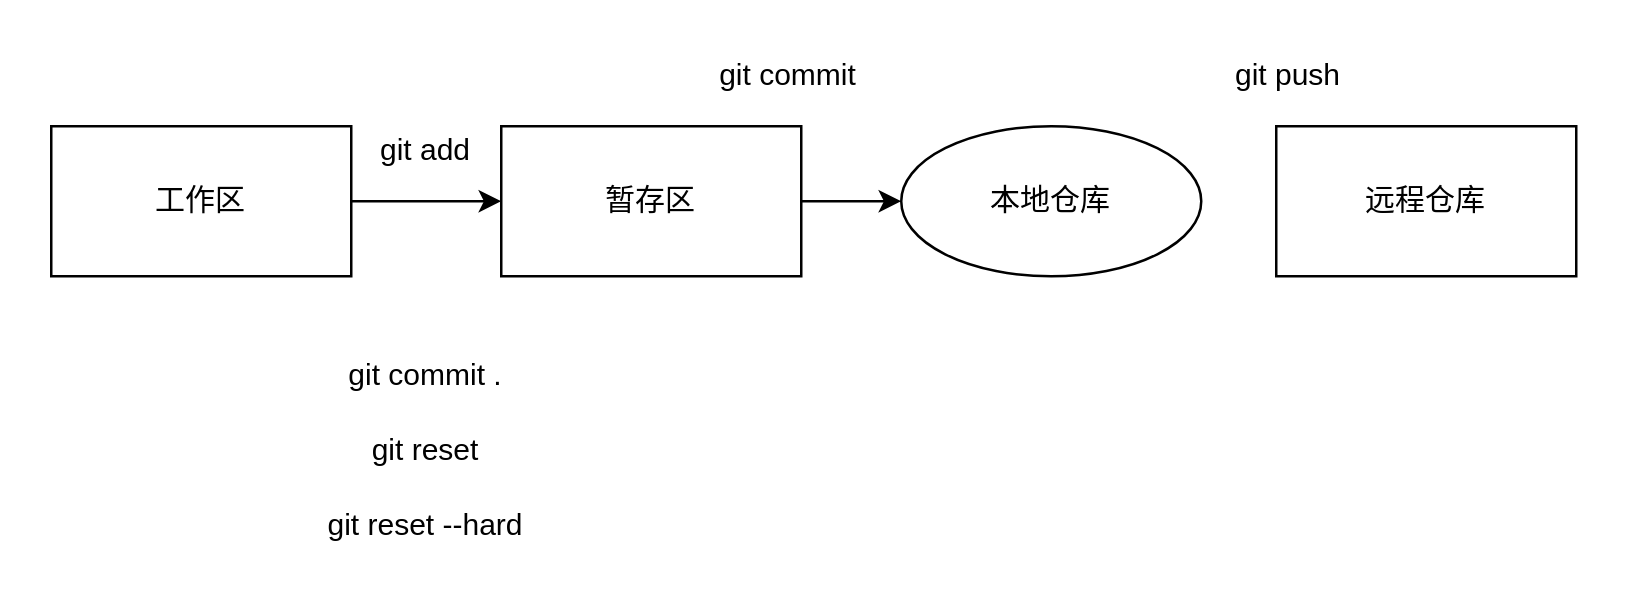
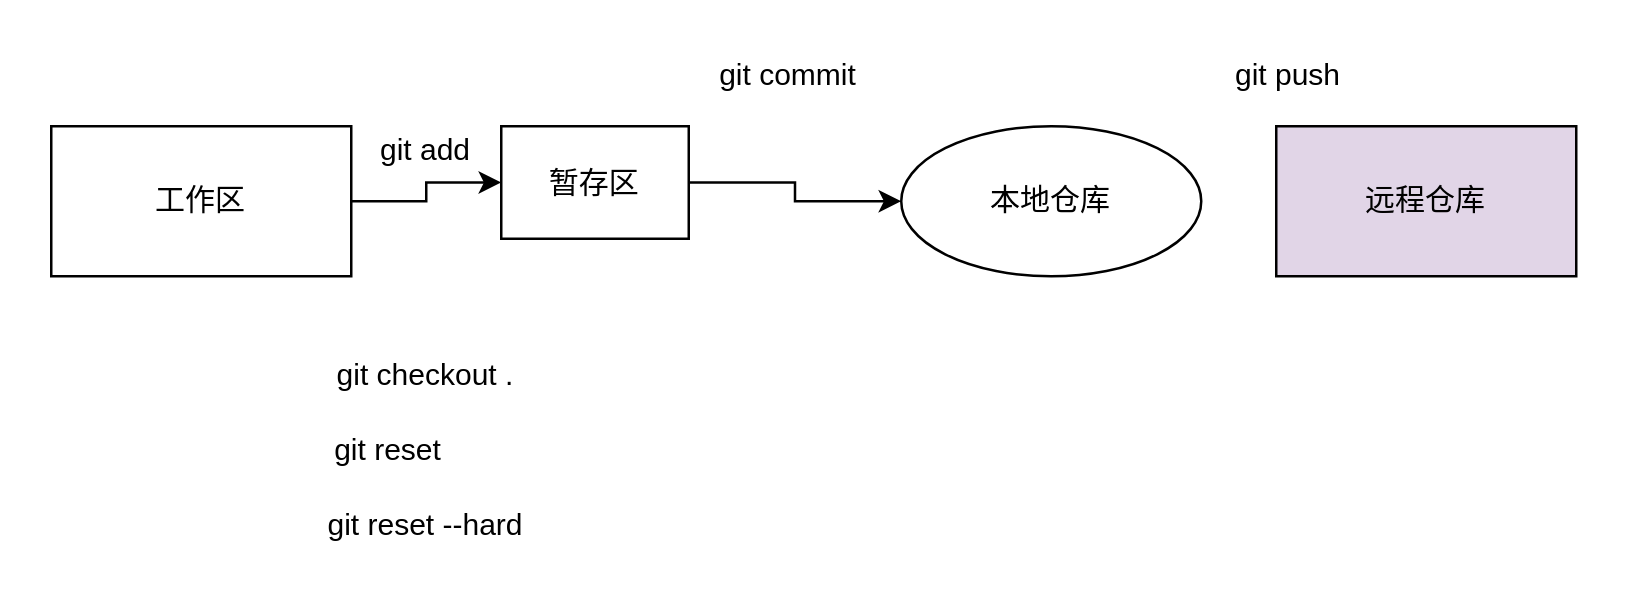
node "暂存区": size 300x150 -> 188x113
node "远程仓库": fillcolor #ffffff -> #e1d5e7
node "git commit .": label "git commit ." -> "git checkout ."
node "git reset": moved (426, 451) -> (389, 451)
